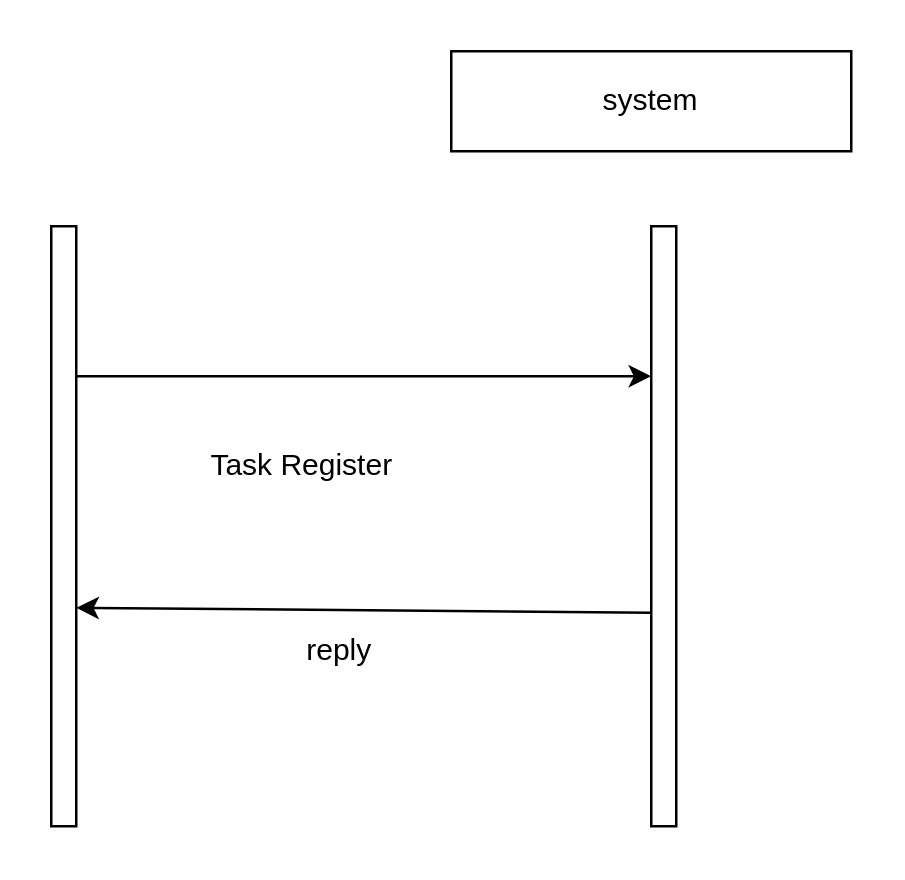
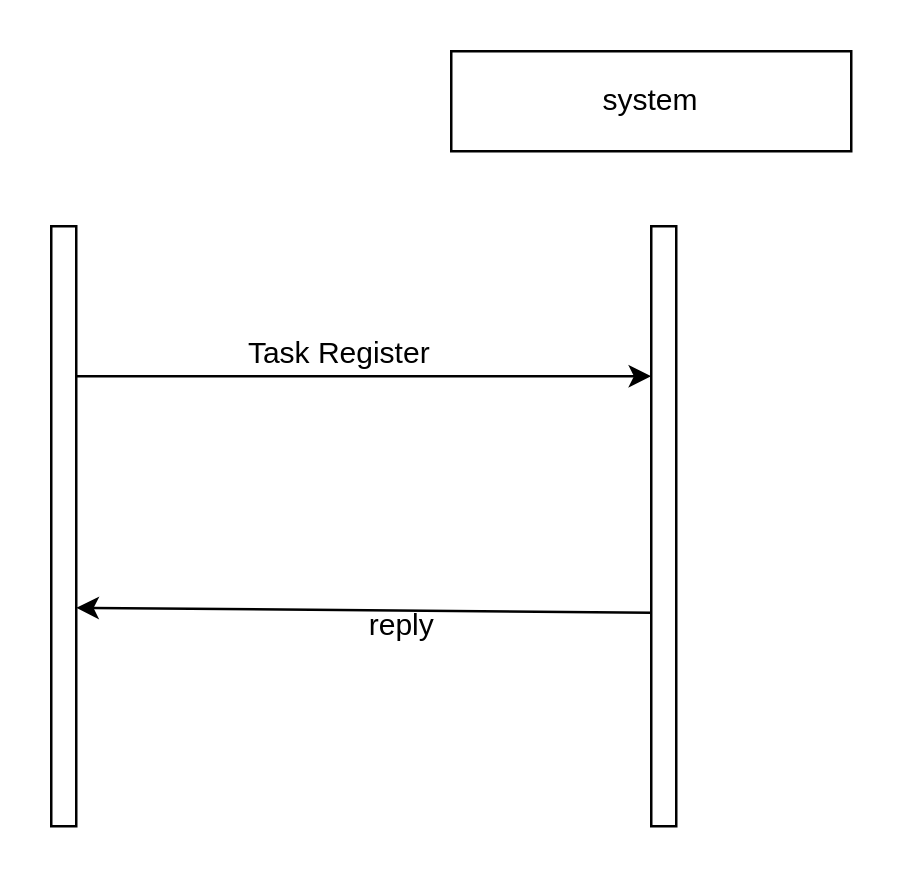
node "Task Register": moved (301, 466) -> (339, 354)
node "reply": moved (339, 651) -> (401, 626)
